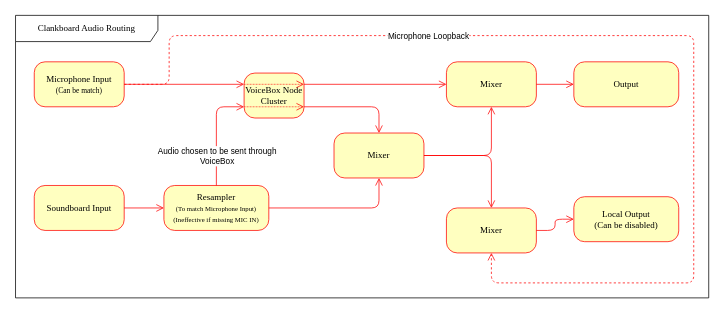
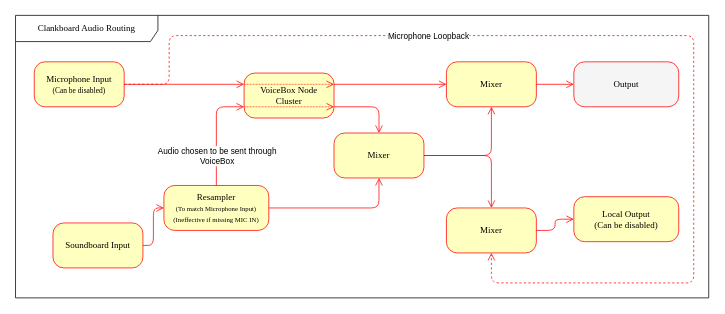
node "Microphone Input(Can be match)": label "Microphone Input(Can be match)" -> "Microphone Input(Can be disabled)"
node "Output": fillcolor #ffffc0 -> #f5f5f5
node "VoiceBox Node Cluster": size 60x45 -> 90x45
node "Soundboard Input": moved (79, 208) -> (98, 246)
